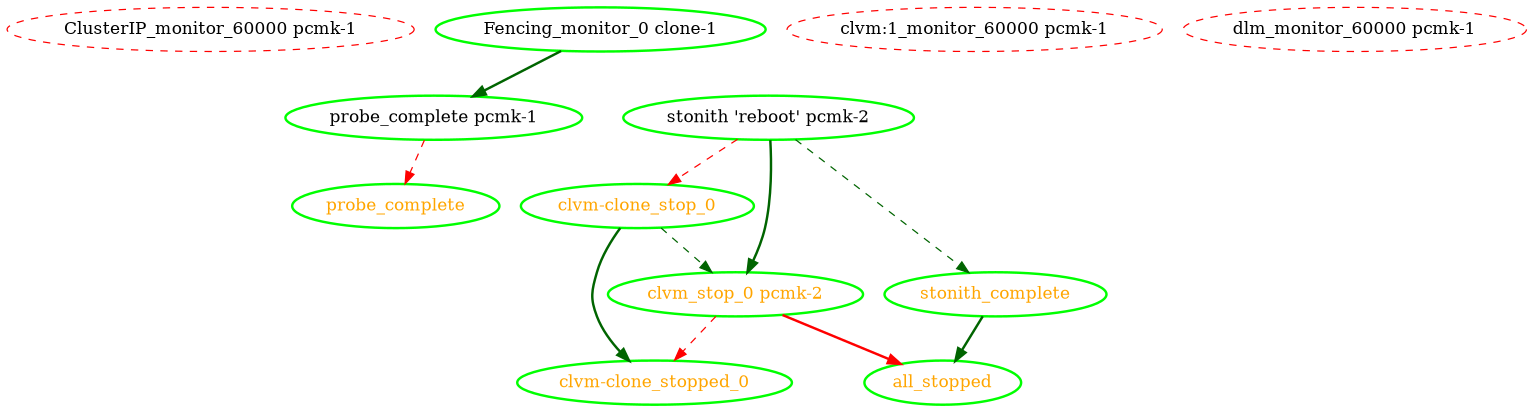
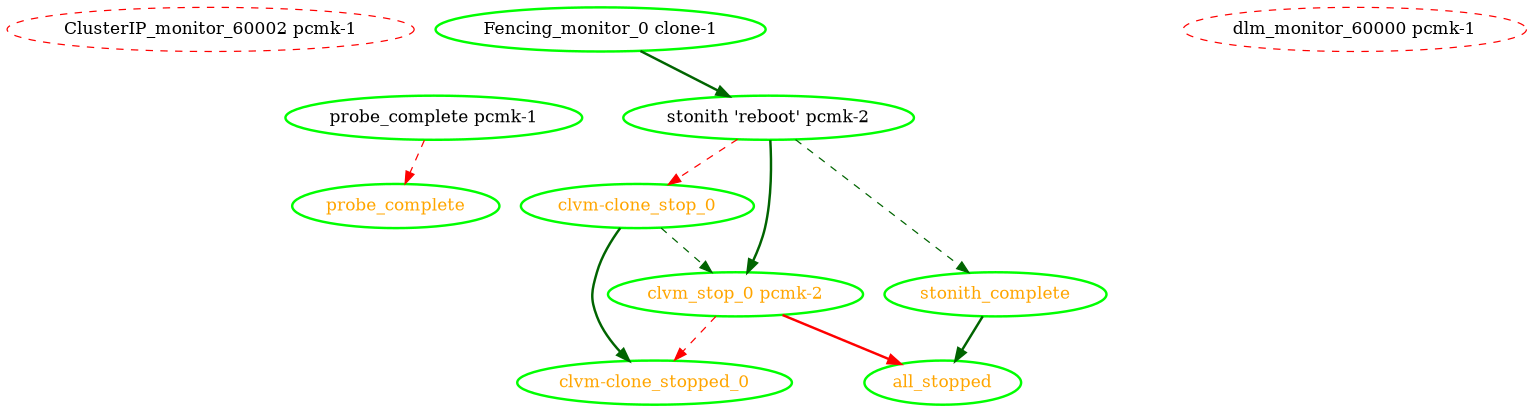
node "ClusterIP_monitor_60000 pcmk-1": label "ClusterIP_monitor_60000 pcmk-1" -> "ClusterIP_monitor_60002 pcmk-1"
node "clvm:1_monitor_60000 pcmk-1": removed
edge "Fencing_monitor_0 clone-1" -> "probe_complete pcmk-1": now "Fencing_monitor_0 clone-1" -> "stonith 'reboot' pcmk-2"
